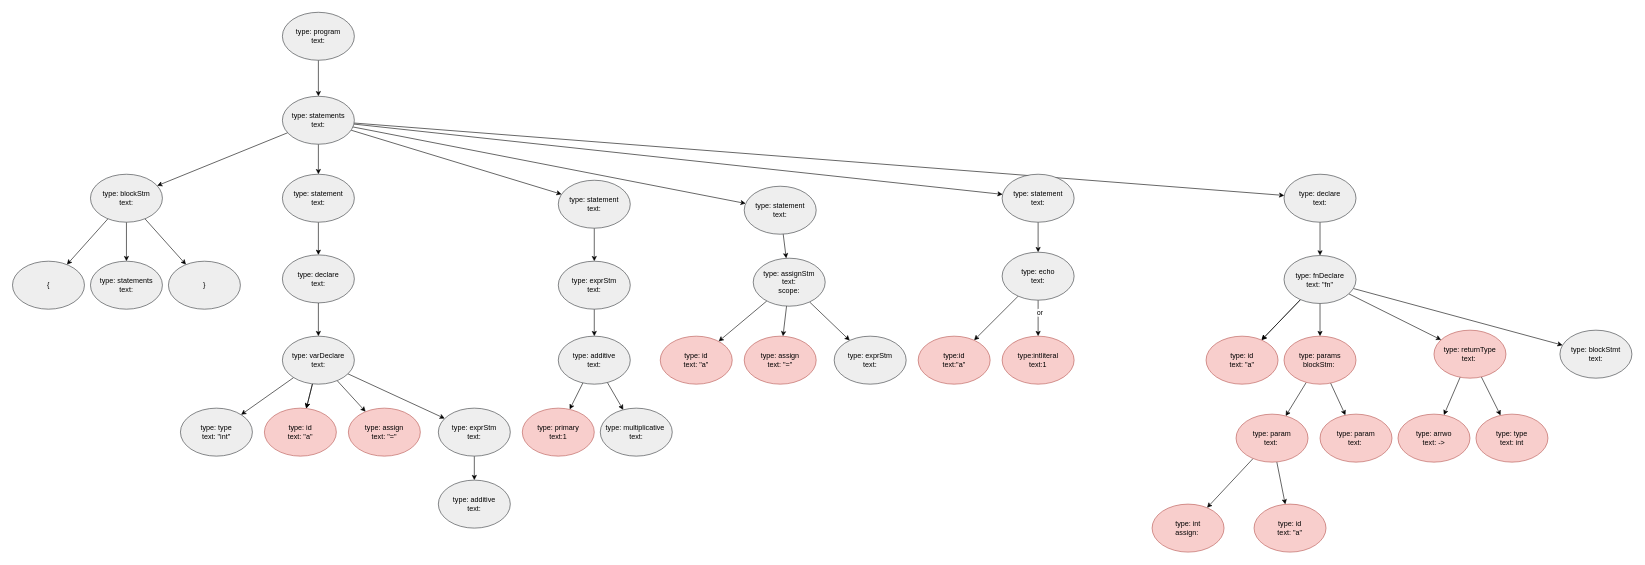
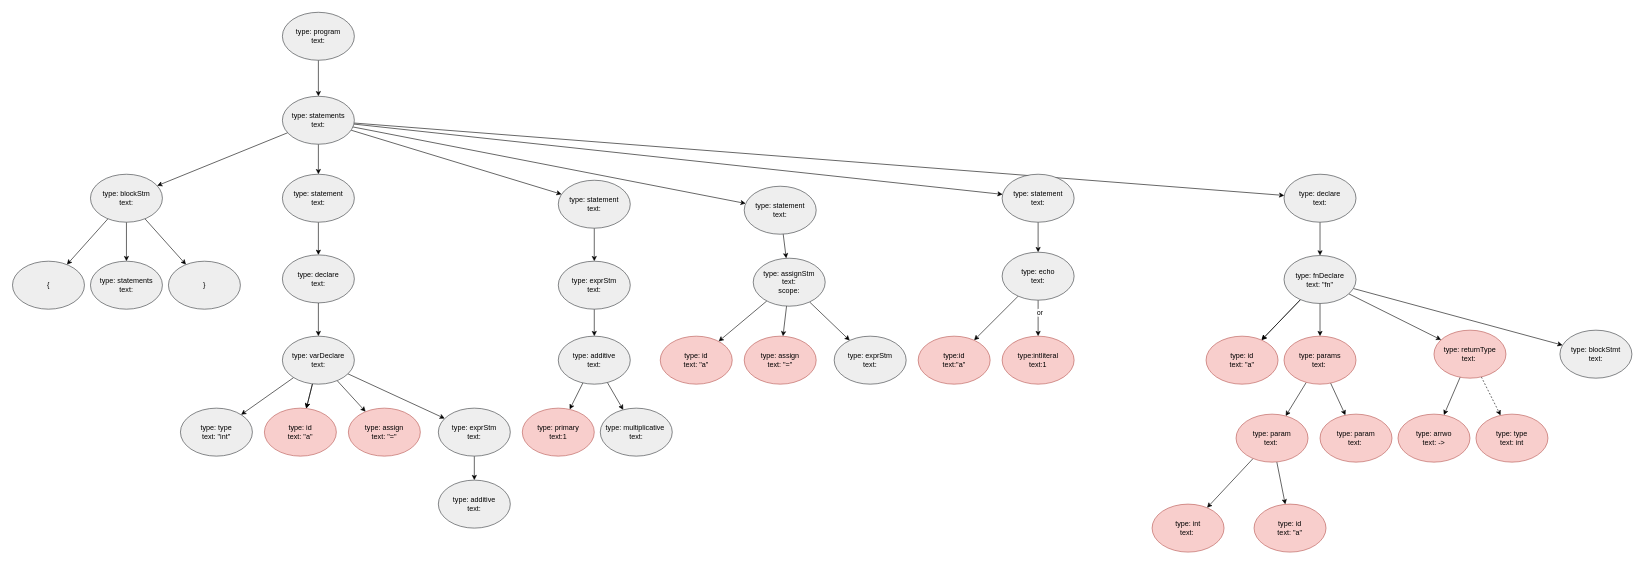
node "type: params blockStm:": label "type: params blockStm:" -> "type: params text:"
edge "type: returnType text:" -> "type: type text: int": style solid -> dashed
node "type: int assign:": label "type: int assign:" -> "type: int text:"
